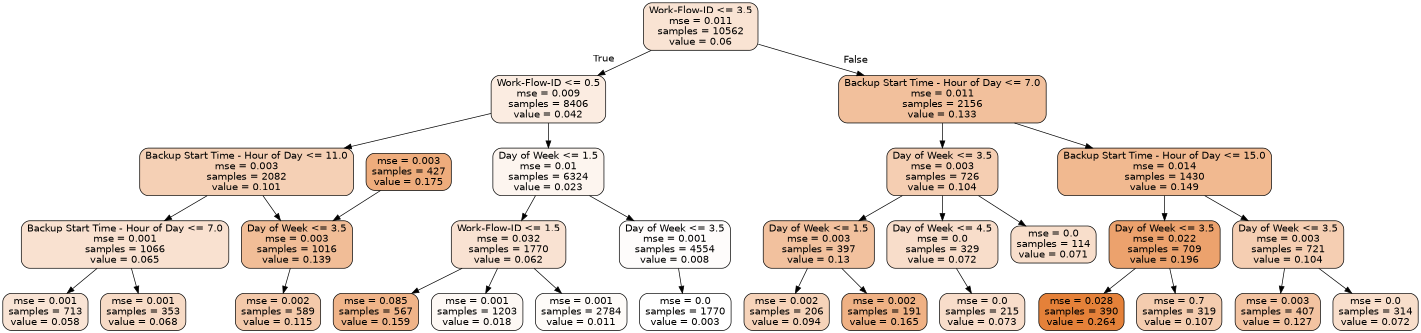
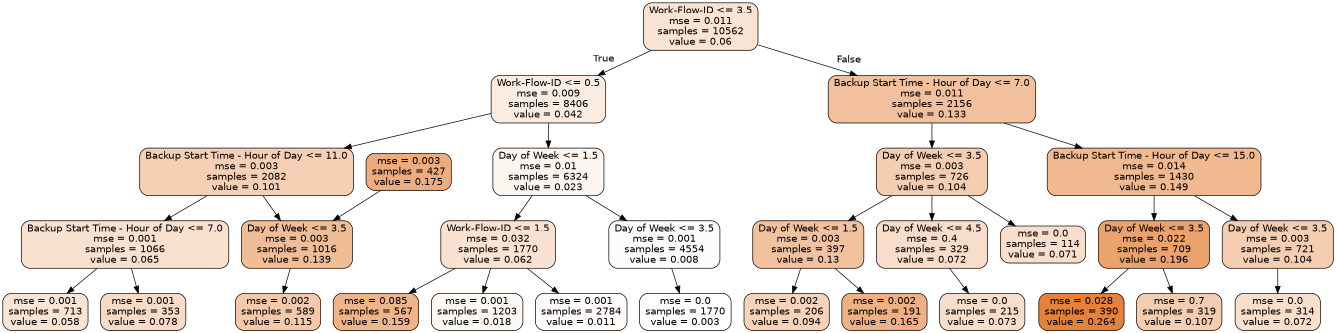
node "Day of Week <= 4.5 mse = 0.0 samples = 329 value = 0.072": label "Day of Week <= 4.5 mse = 0.0 samples = 329 value = 0.072" -> "Day of Week <= 4.5 mse = 0.4 samples = 329 value = 0.072"
node "mse = 0.001 samples = 353 value = 0.068": label "mse = 0.001 samples = 353 value = 0.068" -> "mse = 0.001 samples = 353 value = 0.078"
node "mse = 0.003 samples = 407 value = 0.127": removed
